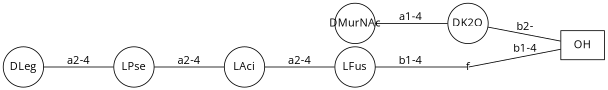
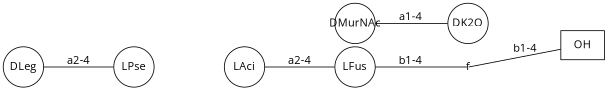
edge "DK2O" -- "OH": removed, label "b2-"
edge "LPse" -- "LAci": removed, label "a2-4"
